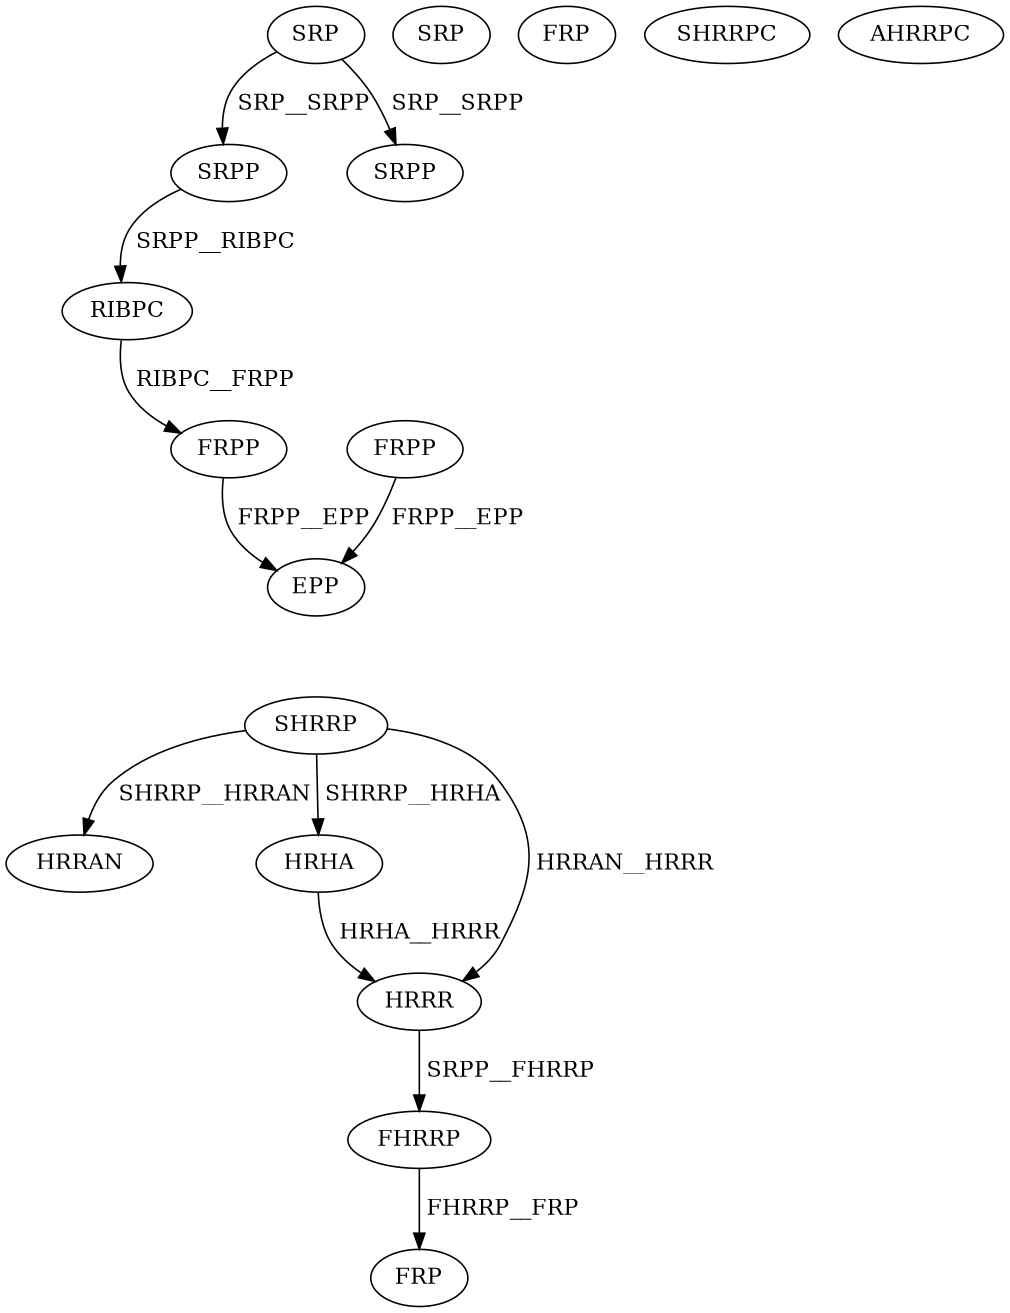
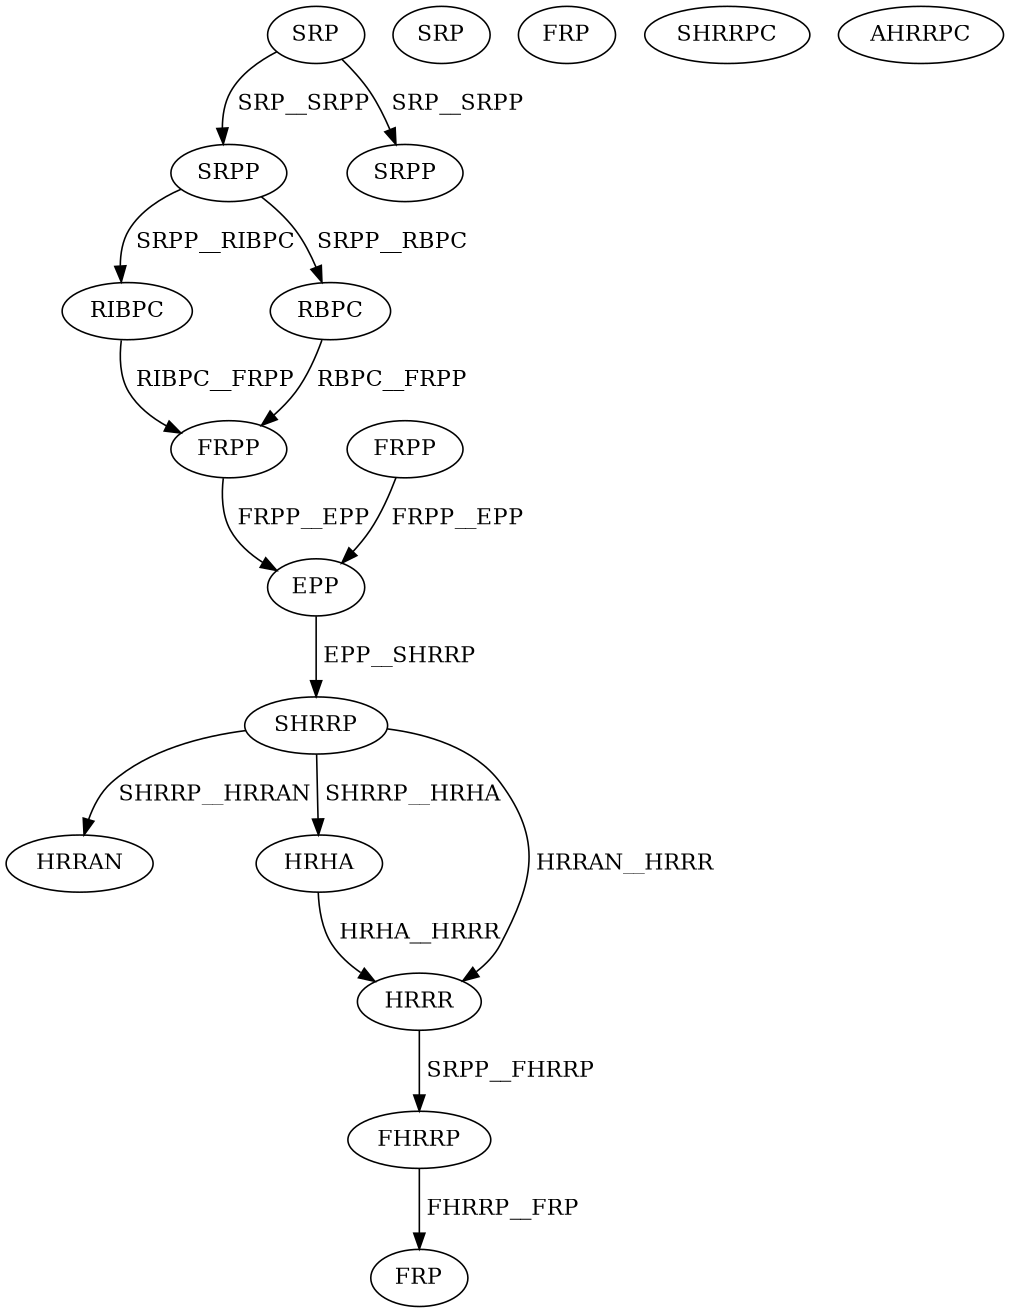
node "RBPC": added
edge "EPP" -> "SHRRP": added, label "EPP__SHRRP"
